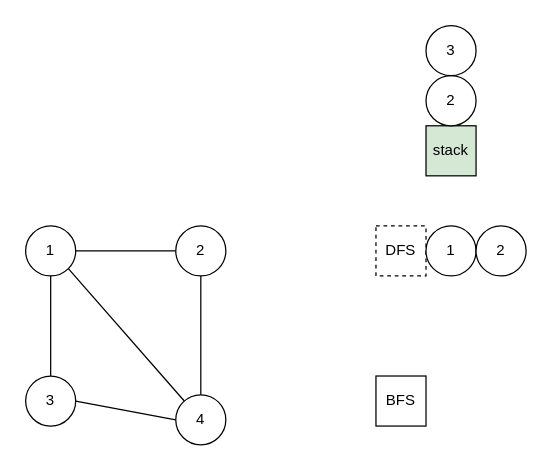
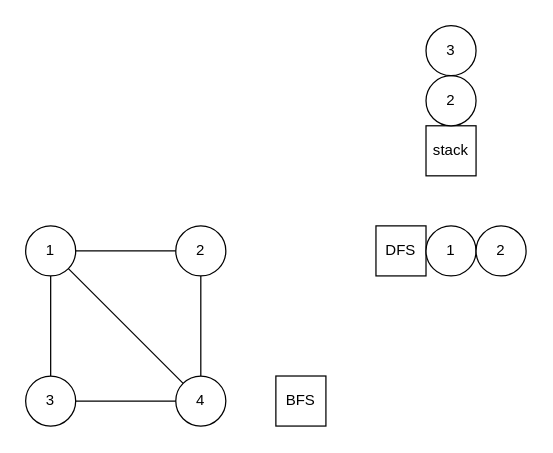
node "stack": fillcolor #d5e8d4 -> #ffffff
node "DFS": style dashed -> solid
node "BFS": moved (401, 401) -> (301, 401)
node "4": moved (201, 419) -> (201, 401)
